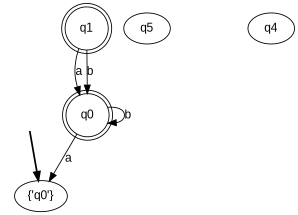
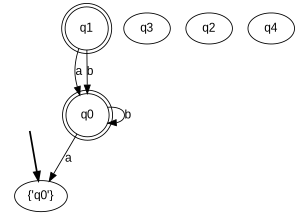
node "q5": label "q5" -> "q3"
node "q2": added
